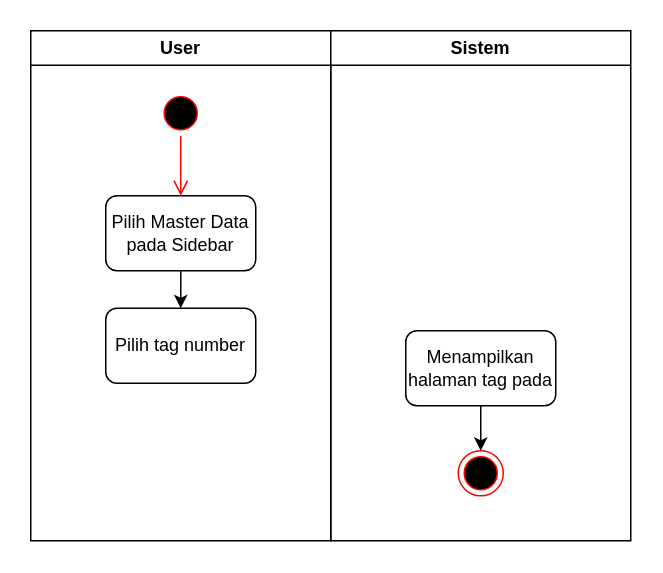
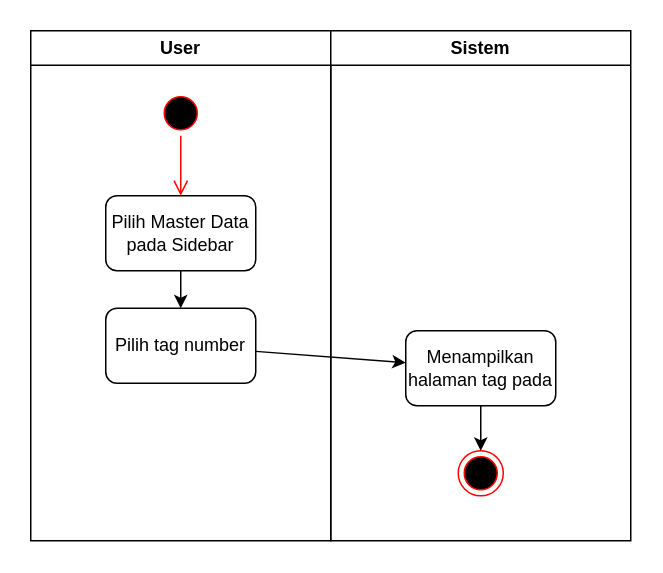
edge "Pilih tag number" -> "Menampilkan halaman tag pada": added
